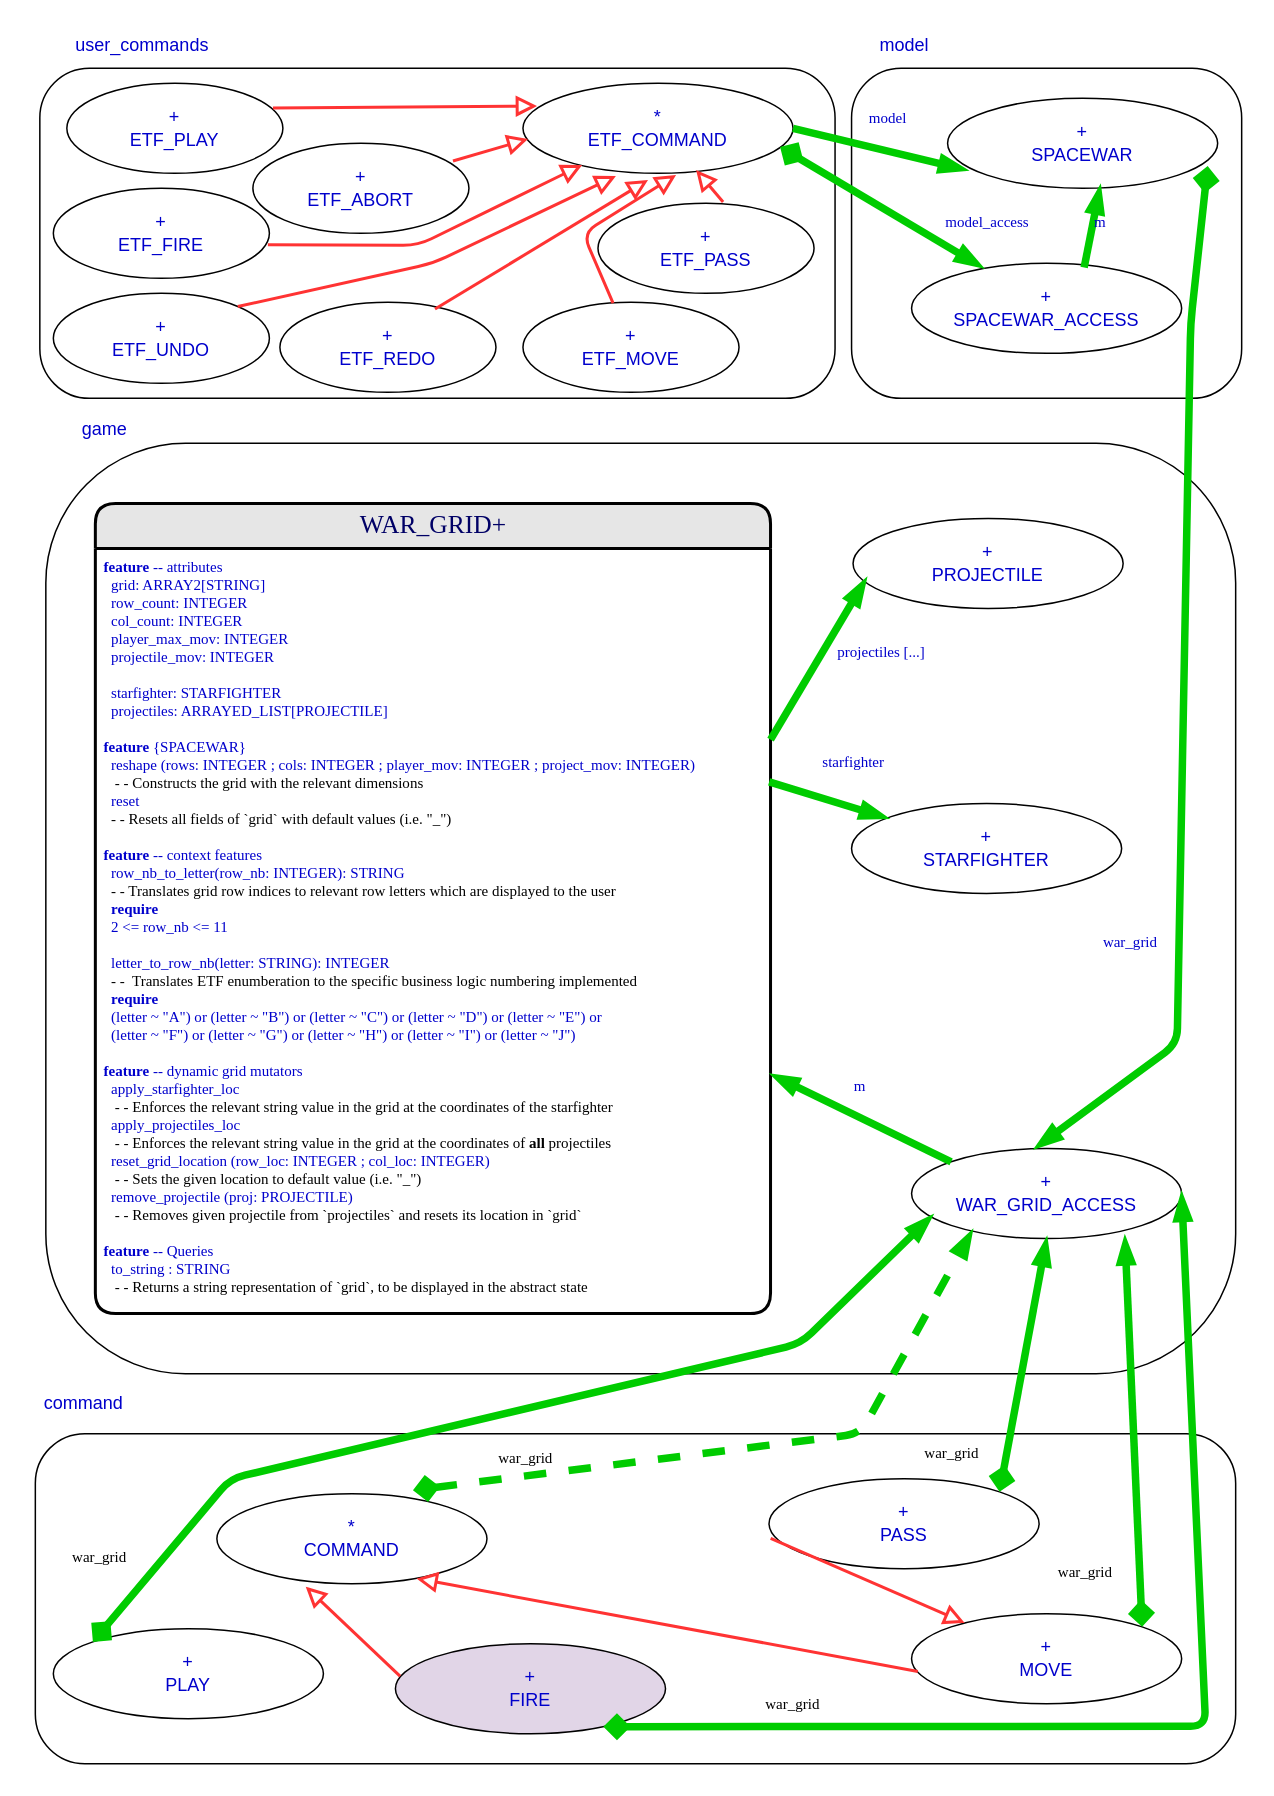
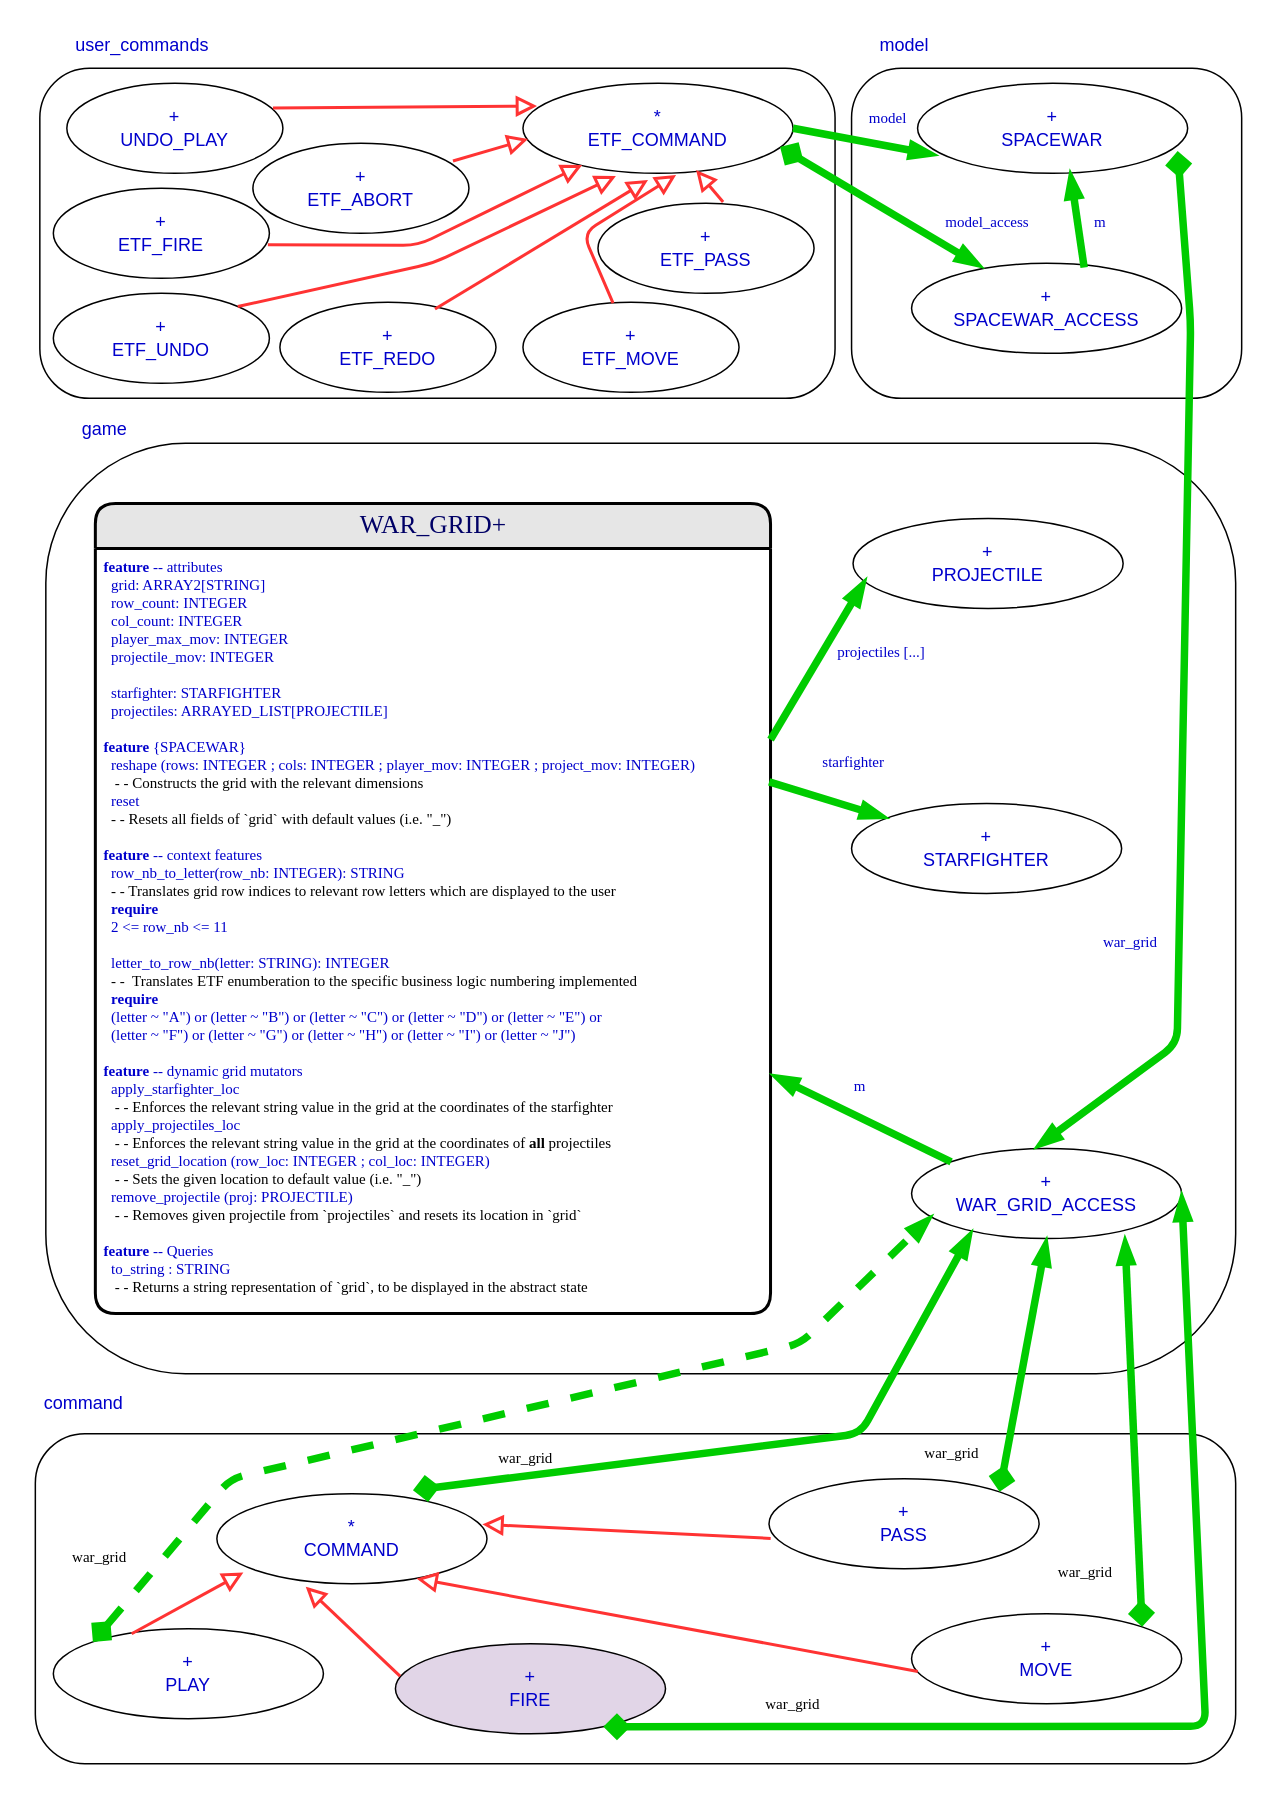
node "+ ETF_PLAY": label "+ ETF_PLAY" -> "+ UNDO_PLAY"
node "+ SPACEWAR": moved (1082, 143) -> (1052, 128)
edge "+ WAR_GRID_ACCESS" -- "* COMMAND": style dashed -> solid
edge "+ PASS" -> "+ MOVE": now "+ PASS" -> "* COMMAND"
edge "+ WAR_GRID_ACCESS" -- "+ PLAY": style solid -> dashed
edge "+ PLAY" -> "* COMMAND": added
